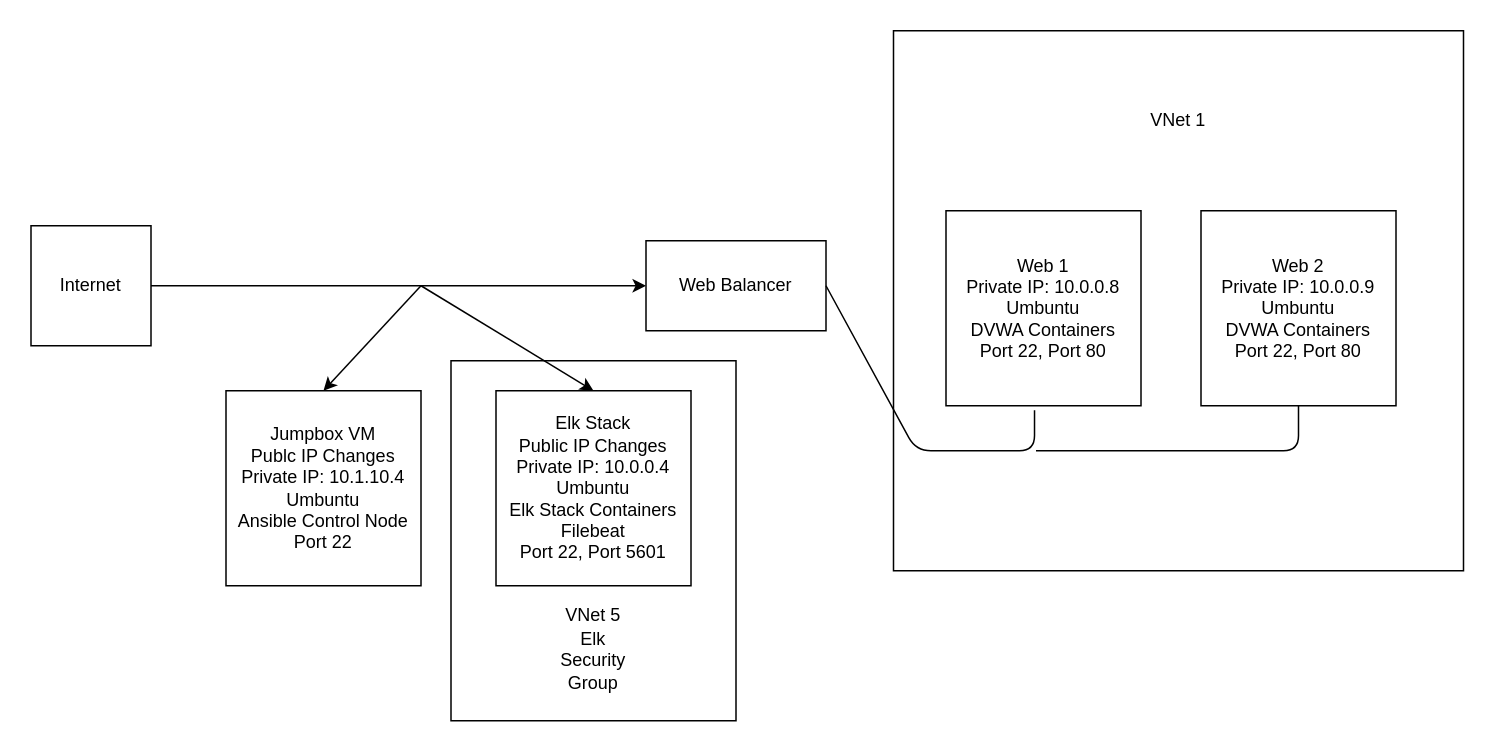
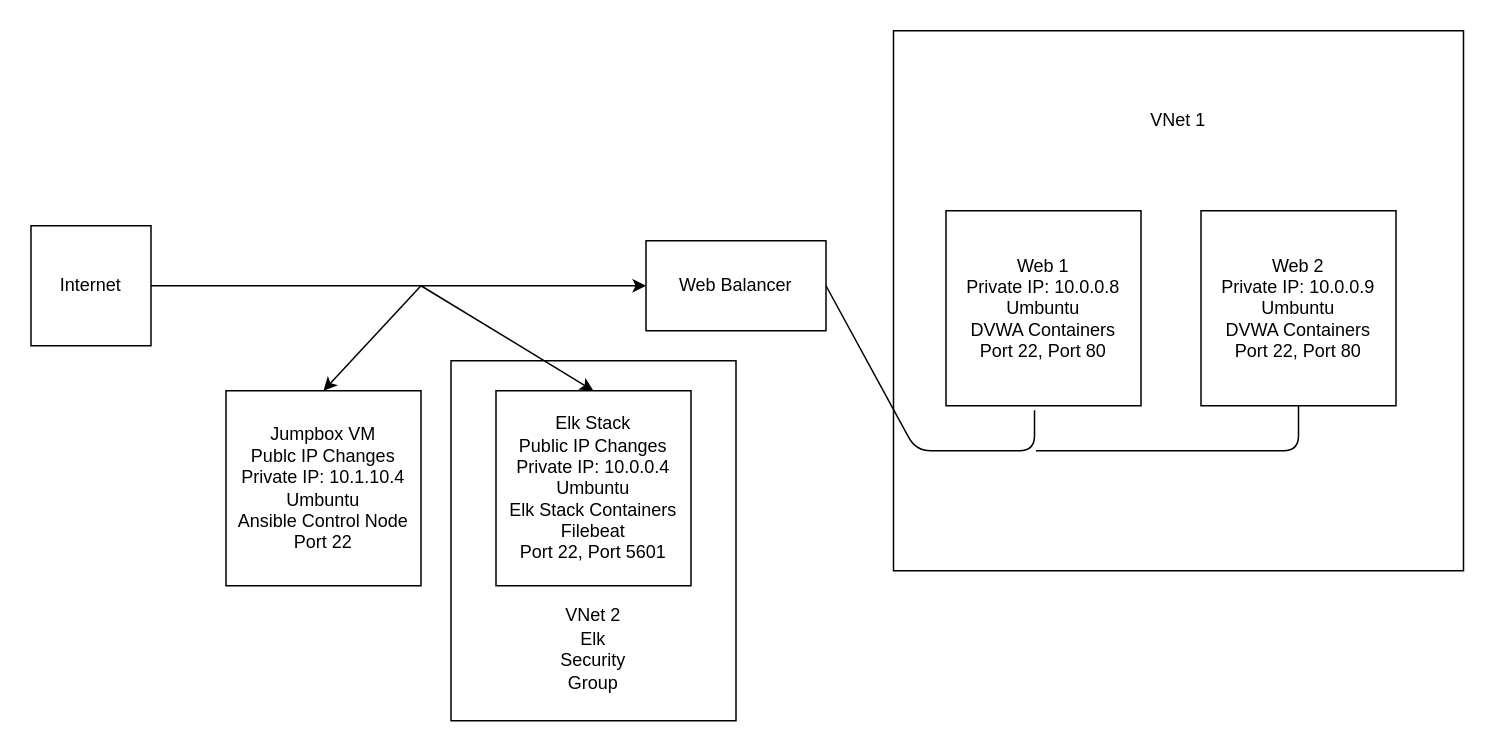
node "VNet 5": label "VNet 5" -> "VNet 2"
